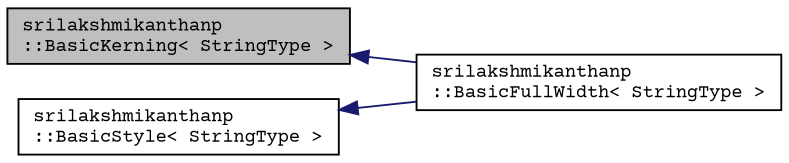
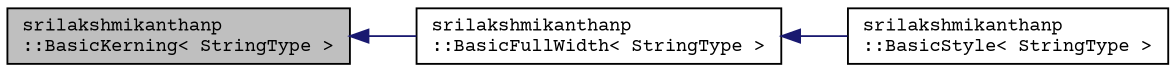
edge "srilakshmikanthanp ::BasicFullWidth< StringType >" -> "srilakshmikanthanp ::BasicStyle< StringType >": reversed
